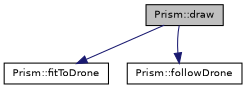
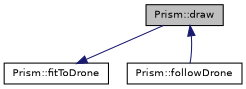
edge "Prism::draw" -> "Prism::followDrone": reversed
